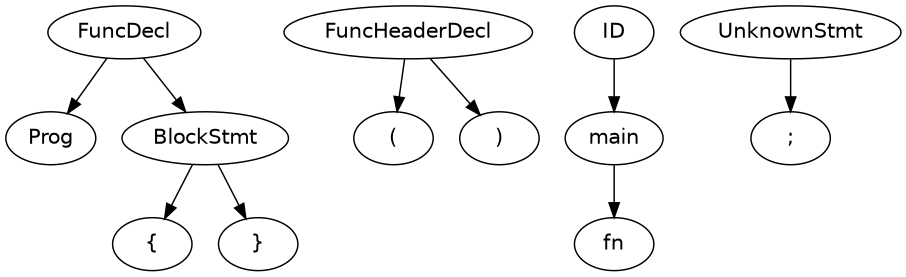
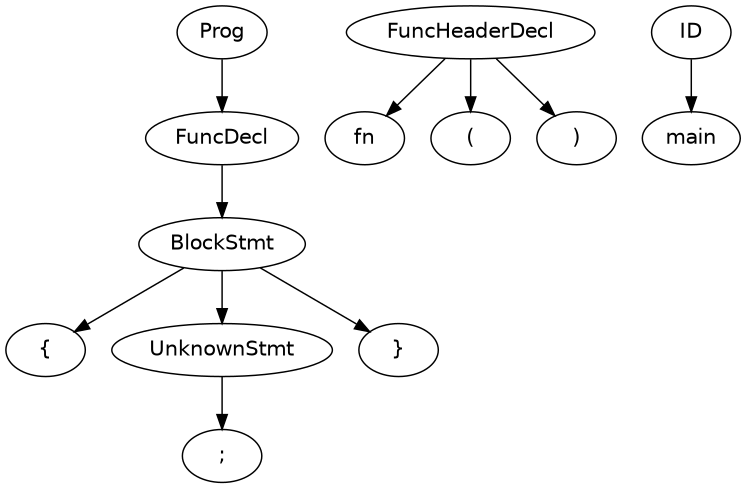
edge "FuncDecl" -> "Prog": reversed
edge "main" -> "fn": now "FuncHeaderDecl" -> "fn"
edge "BlockStmt" -> "UnknownStmt": added
